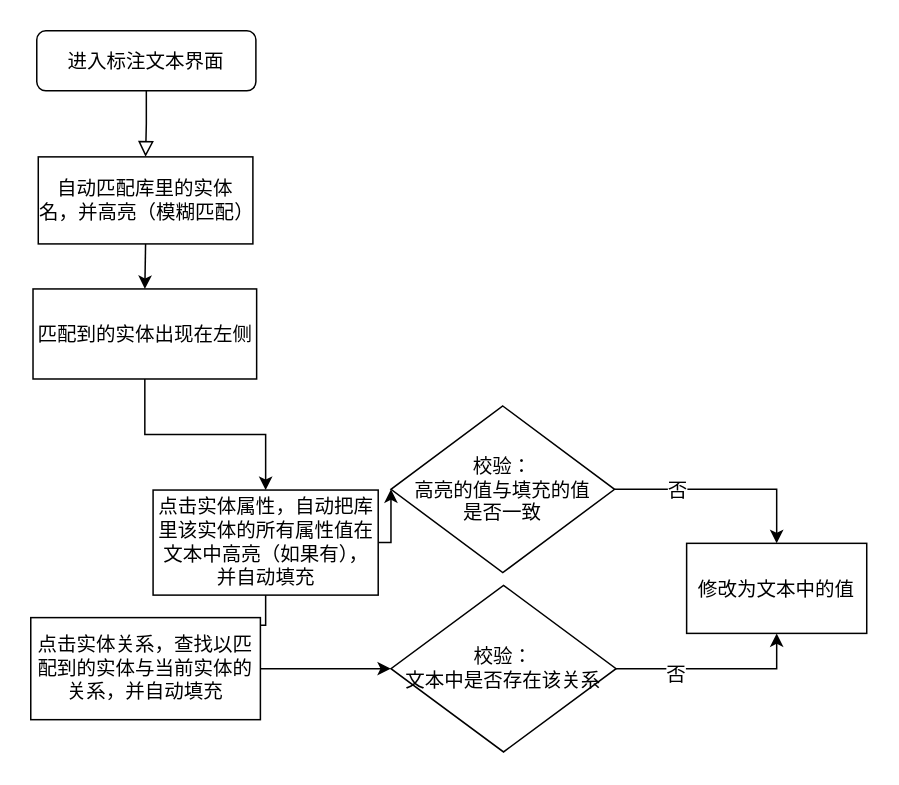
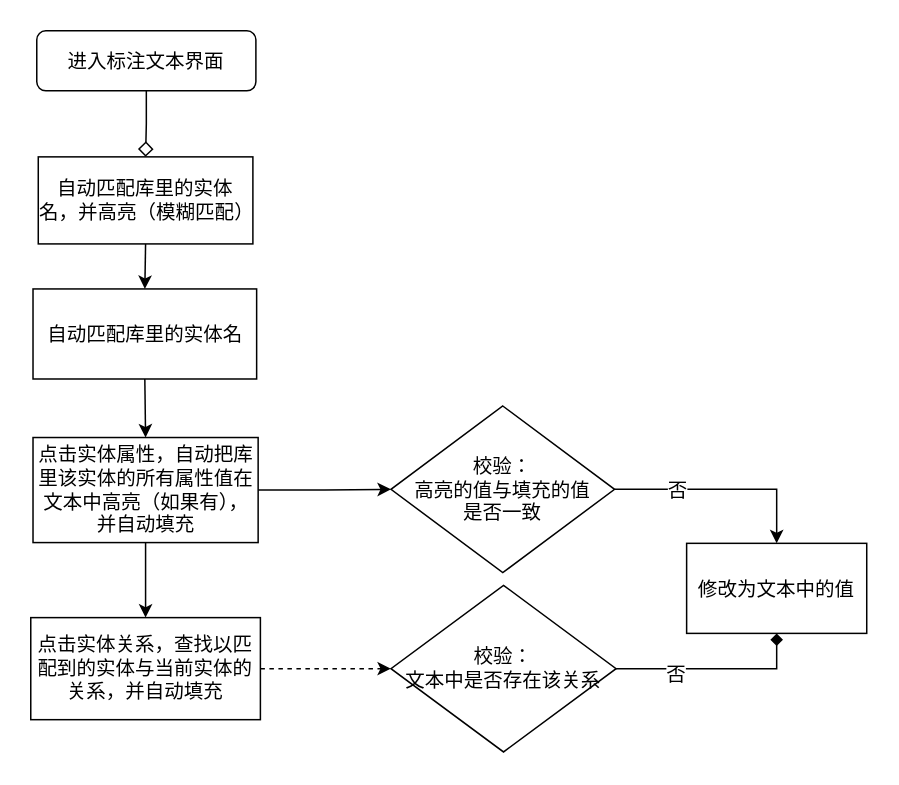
edge "进入标注文本界面" -> "自动匹配库里的实体名，并高亮（模糊匹配）": arrowhead block -> diamond
node "匹配到的实体出现在左侧": label "匹配到的实体出现在左侧" -> "自动匹配库里的实体名"
node "点击实体属性，自动把库里该实体的所有属性值在文本中高亮（如果有），并自动填充": moved (266, 542) -> (146, 490)
edge "校验：文本中是否存在该关系" -> "修改为文本中的值": arrowhead classic -> diamond
edge "点击实体关系，查找以匹配到的实体与当前实体的关系，并自动填充" -> "校验：文本中是否存在该关系": style solid -> dashed
